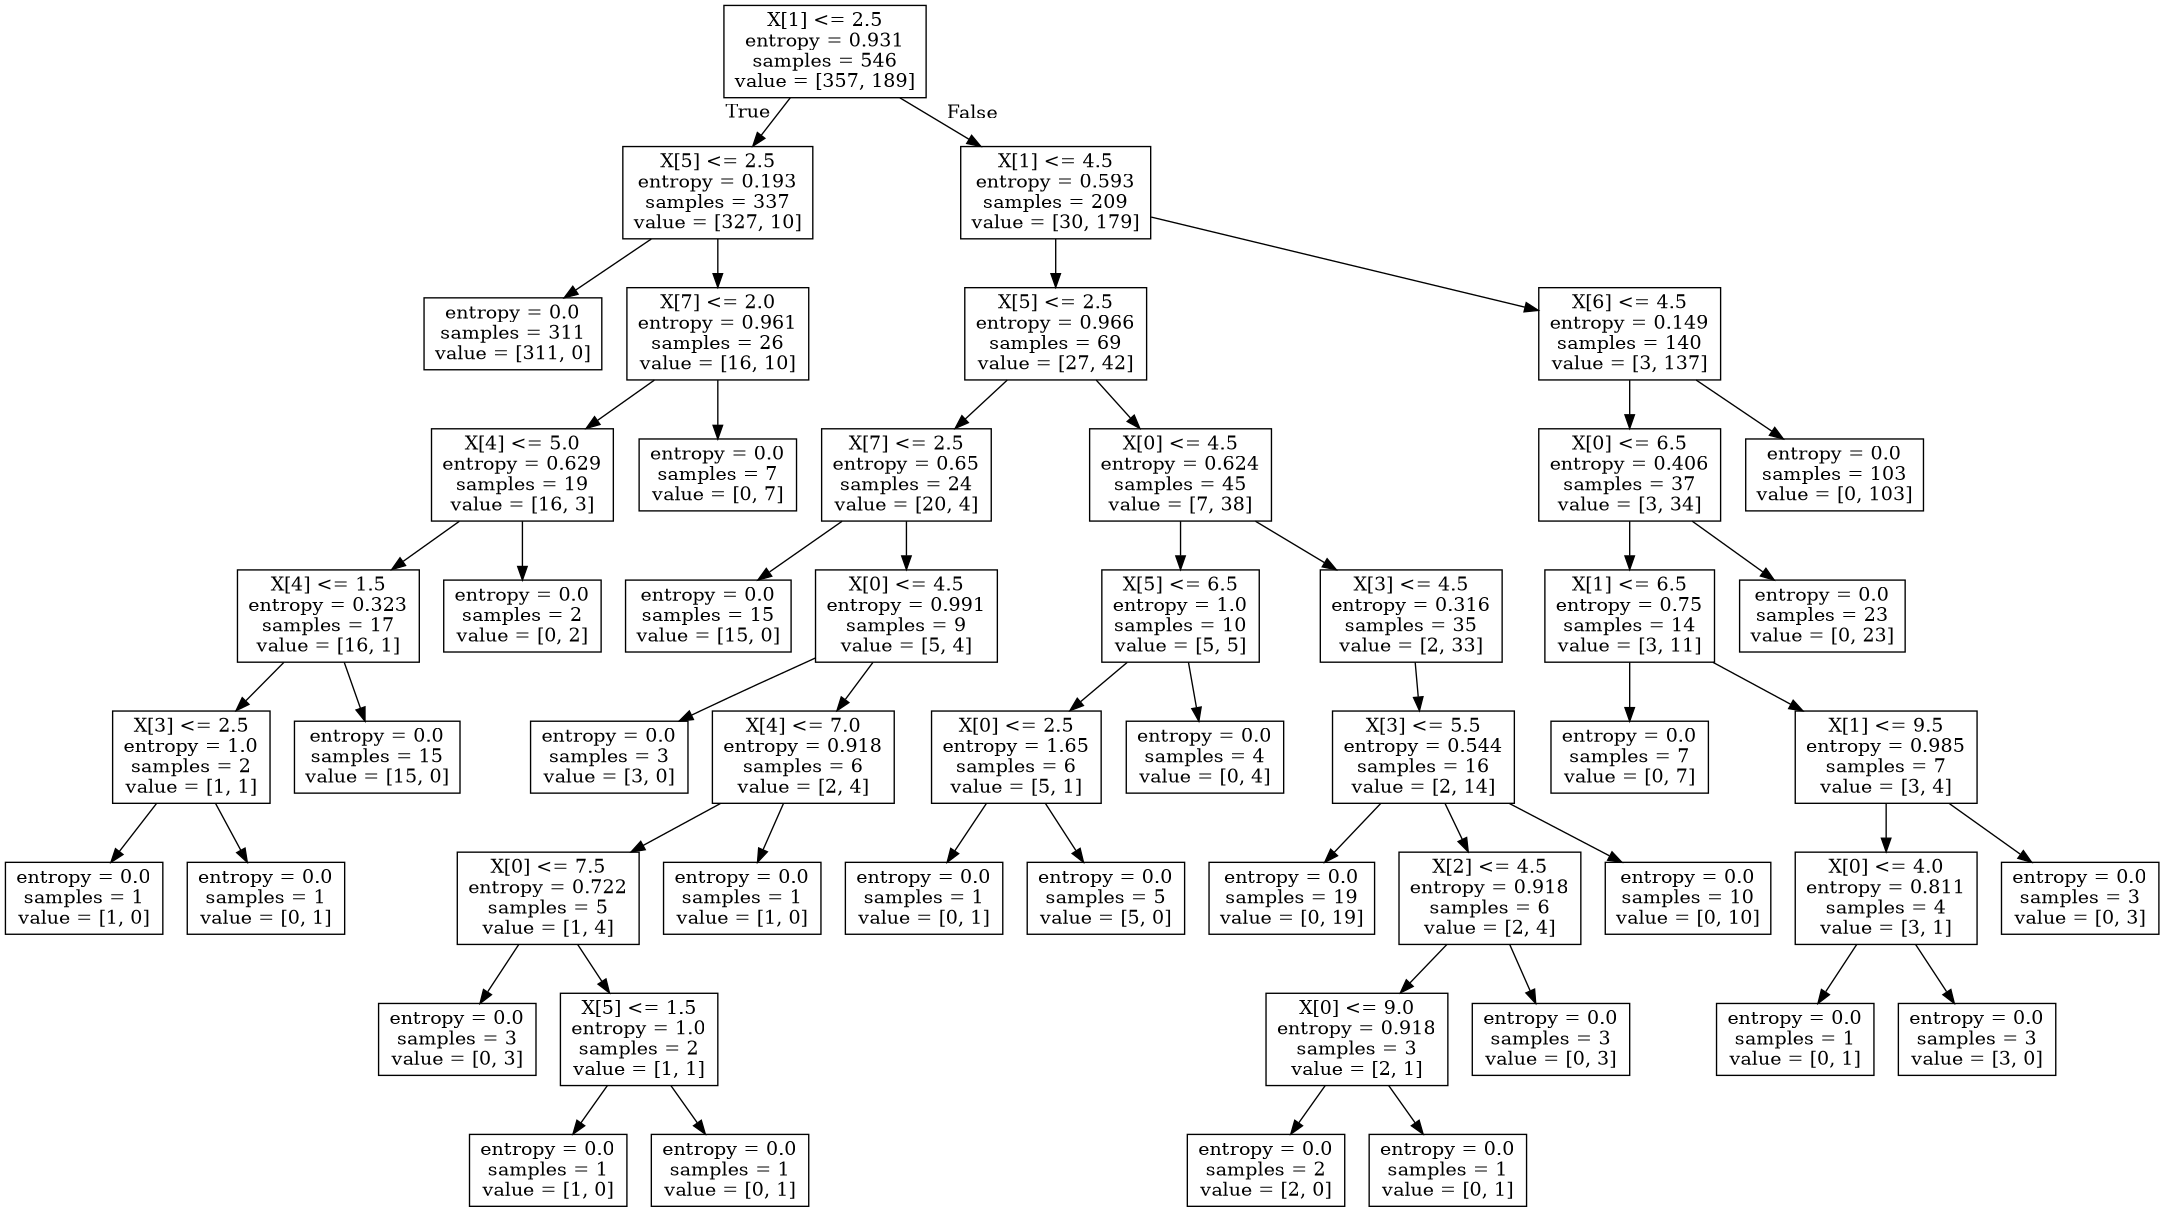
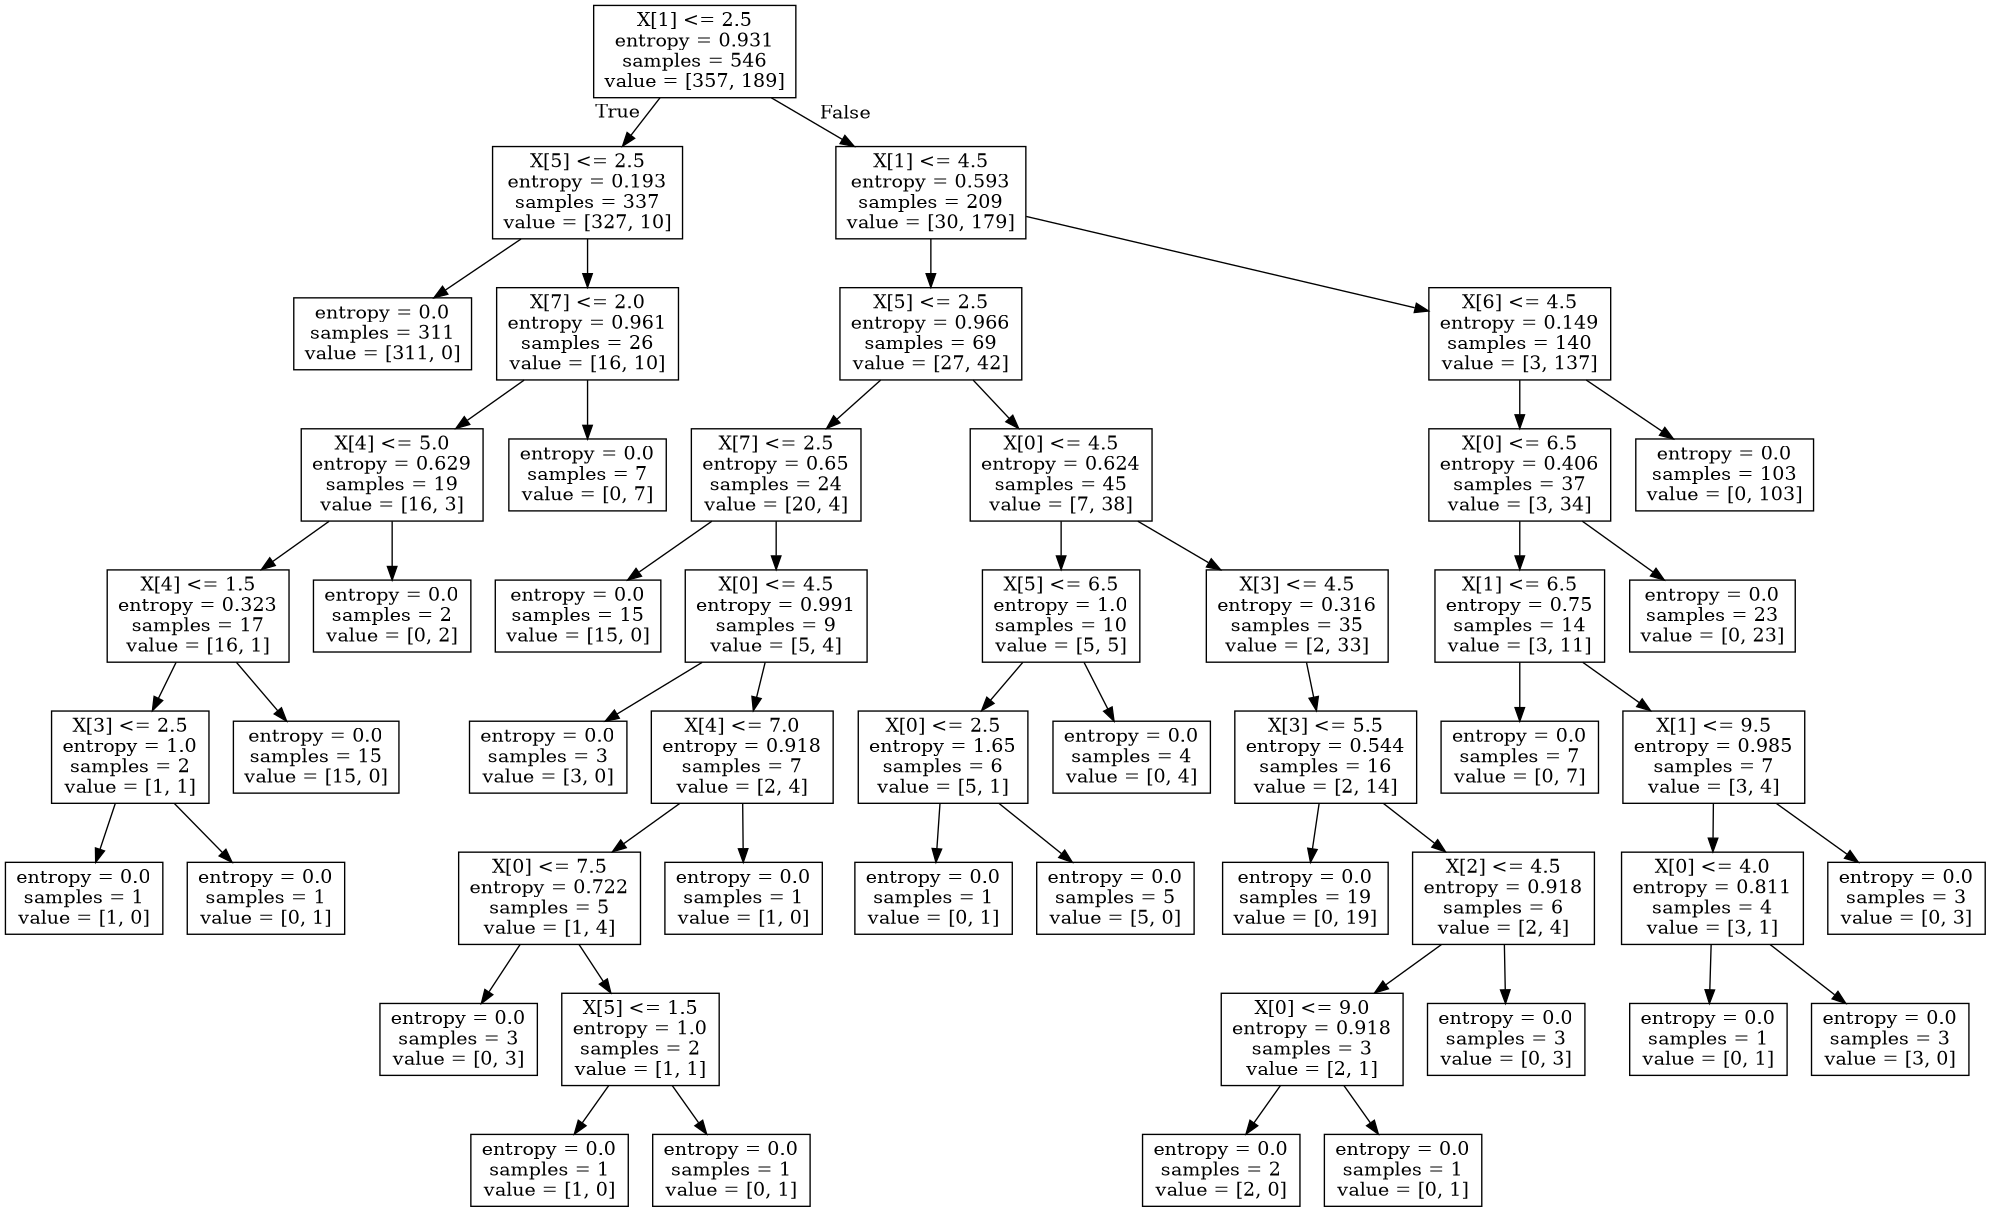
node "X[4] <= 7.0 entropy = 0.918 samples = 6 value = [2, 4]": label "X[4] <= 7.0 entropy = 0.918 samples = 6 value = [2, 4]" -> "X[4] <= 7.0 entropy = 0.918 samples = 7 value = [2, 4]"
node "entropy = 0.0 samples = 10 value = [0, 10]": removed
